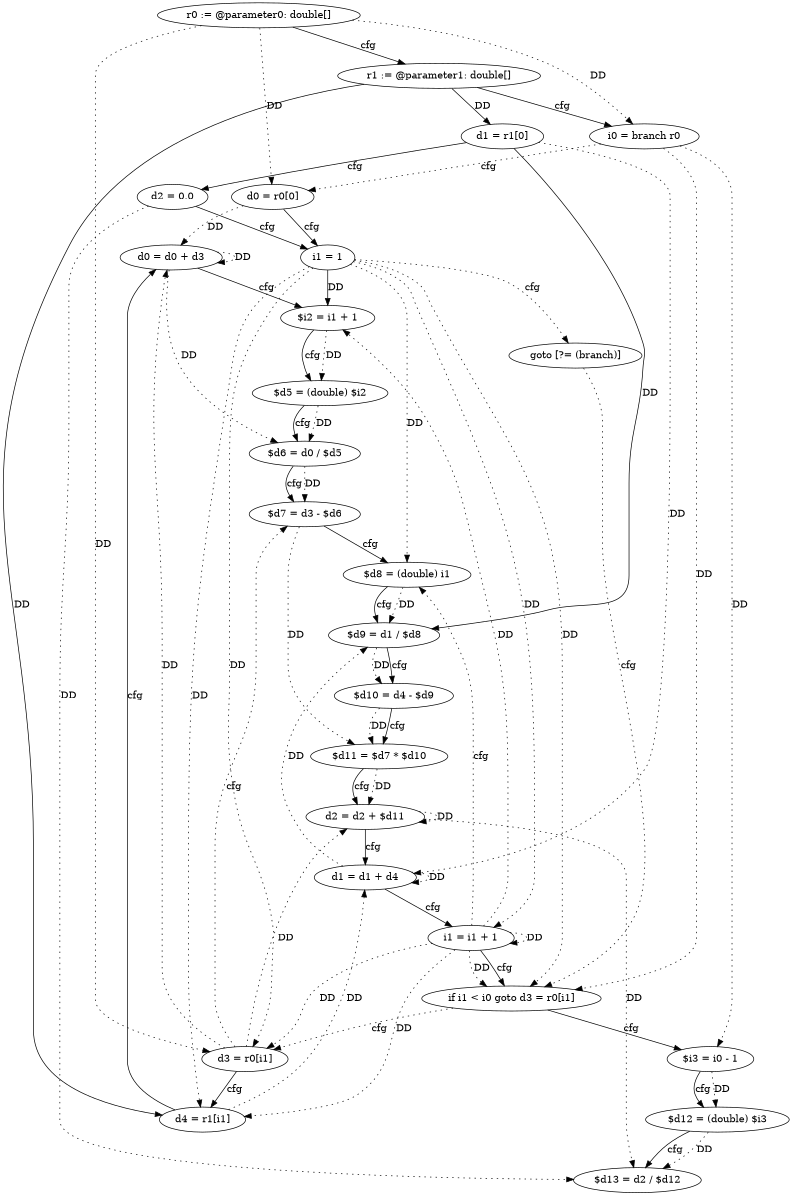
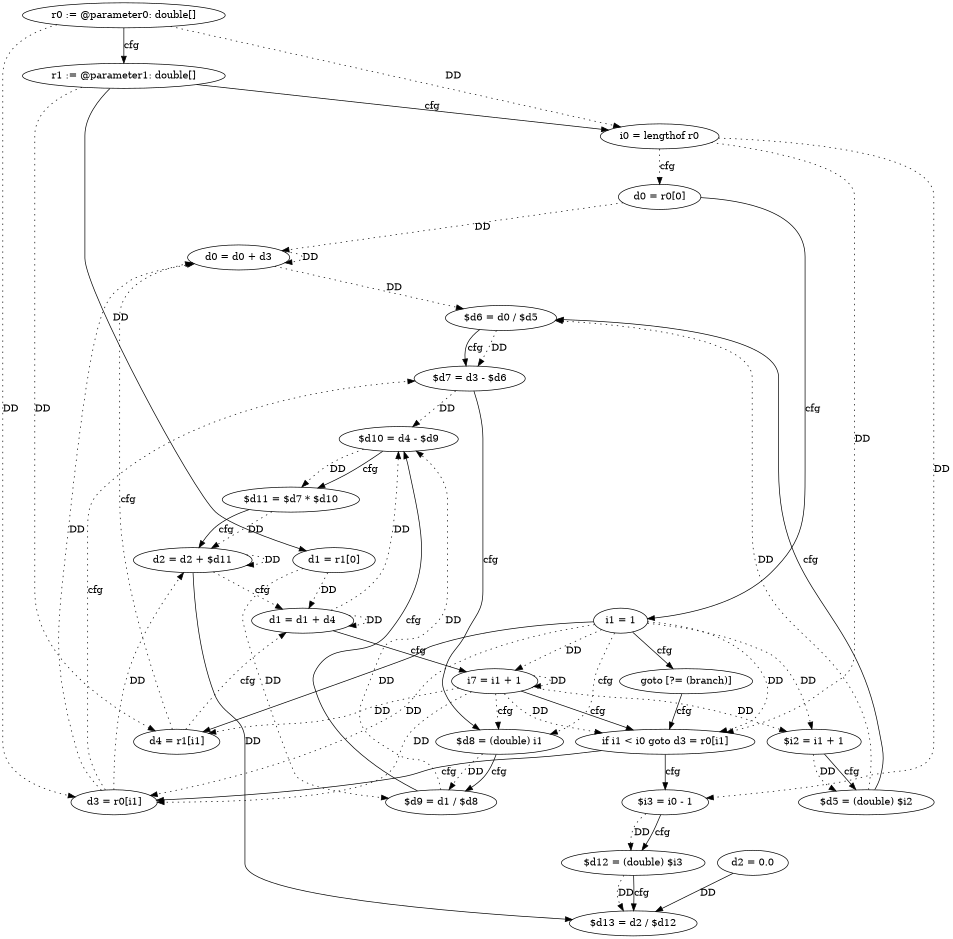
edge "r0 := @parameter0: double[]" -> "d0 = r0[0]": removed, label "DD"
node "i0 = branch r0": label "i0 = branch r0" -> "i0 = lengthof r0"
edge "d1 = r1[0]" -> "d2 = 0.0": removed, label "cfg"
edge "d2 = 0.0" -> "i1 = 1": removed, label "cfg"
edge "i1 = 1" -> "goto [?= (branch)]": style dotted -> solid
edge "i1 = 1" -> "$i2 = i1 + 1": style solid -> dotted
edge "d0 = d0 + d3" -> "$i2 = i1 + 1": removed, label "cfg"
edge "i1 = 1" -> "$d8 = (double) i1": label "DD" -> "cfg"
edge "d1 = r1[0]" -> "$d9 = d1 / $d8": style solid -> dotted
edge "r1 := @parameter1: double[]" -> "d4 = r1[i1]": style solid -> dotted
edge "$d7 = d3 - $d6" -> "$d11 = $d7 * $d10": now "$d7 = d3 - $d6" -> "$d10 = d4 - $d9"
edge "i1 = 1" -> "d4 = r1[i1]": style dotted -> solid
edge "goto [?= (branch)]" -> "if i1 < i0 goto d3 = r0[i1]": style dotted -> solid
edge "d4 = r1[i1]" -> "d0 = d0 + d3": style solid -> dotted
edge "d1 = d1 + d4" -> "$d9 = d1 / $d8": now "d1 = d1 + d4" -> "$d10 = d4 - $d9"
edge "d2 = d2 + $d11" -> "d1 = d1 + d4": style solid -> dotted
edge "d2 = 0.0" -> "$d13 = d2 / $d12": style dotted -> solid
edge "d2 = d2 + $d11" -> "$d13 = d2 / $d12": style dotted -> solid
node "i1 = i1 + 1": label "i1 = i1 + 1" -> "i7 = i1 + 1"
edge "d4 = r1[i1]" -> "d1 = d1 + d4": label "DD" -> "cfg"
edge "if i1 < i0 goto d3 = r0[i1]" -> "d3 = r0[i1]": style dotted -> solid
edge "d3 = r0[i1]" -> "d4 = r1[i1]": removed, label "cfg"
